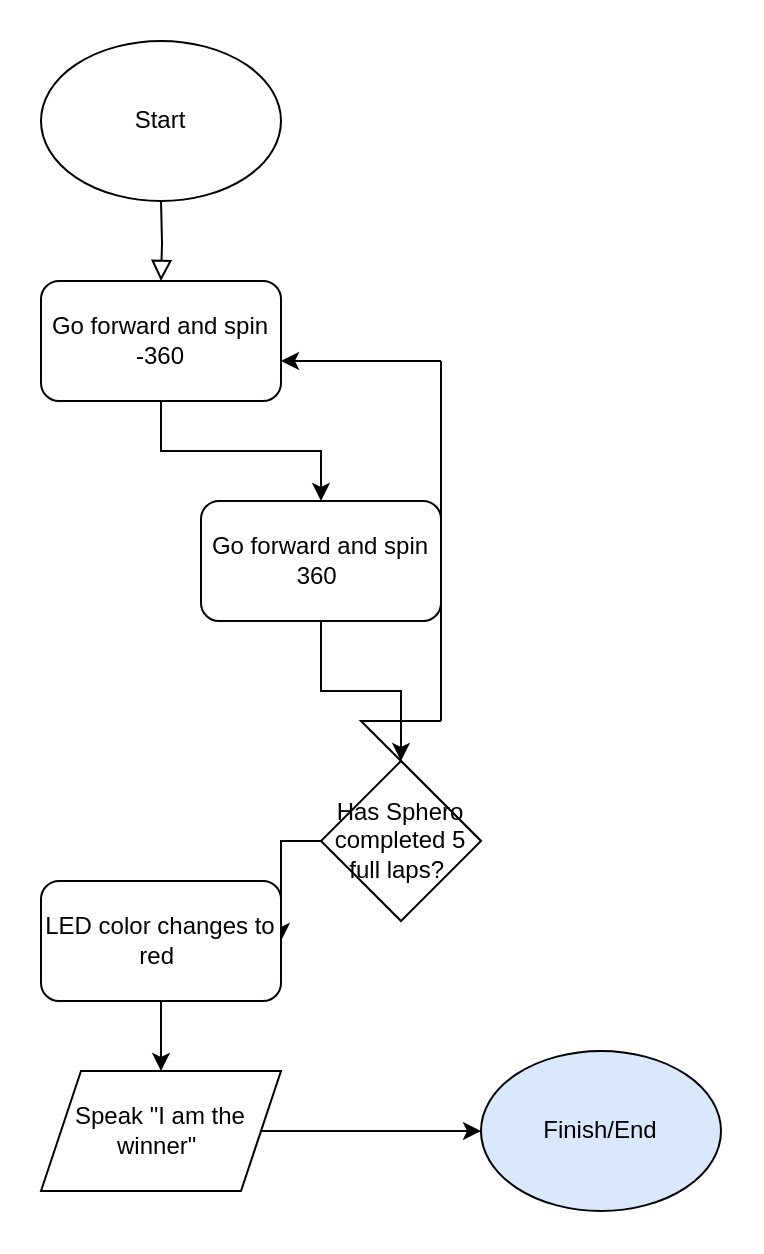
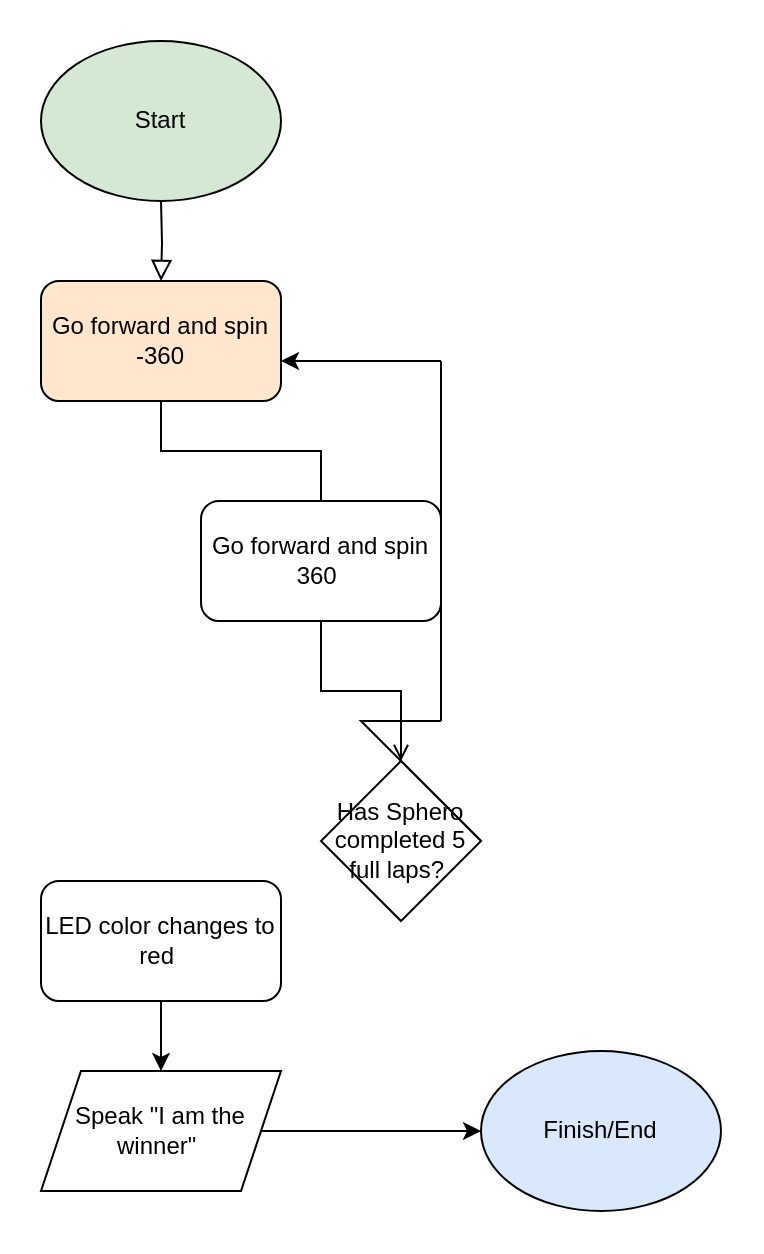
node "Start": fillcolor #ffffff -> #d5e8d4
node "Go forward and spin -360": fillcolor #ffffff -> #ffe6cc
edge "Go forward and spin -360" -> "Go forward and spin 360": arrowhead classic -> none
edge "Go forward and spin 360" -> "Has Sphero completed 5 full laps?": arrowhead classic -> open
edge "Has Sphero completed 5 full laps?" -> "LED color changes to red": removed
